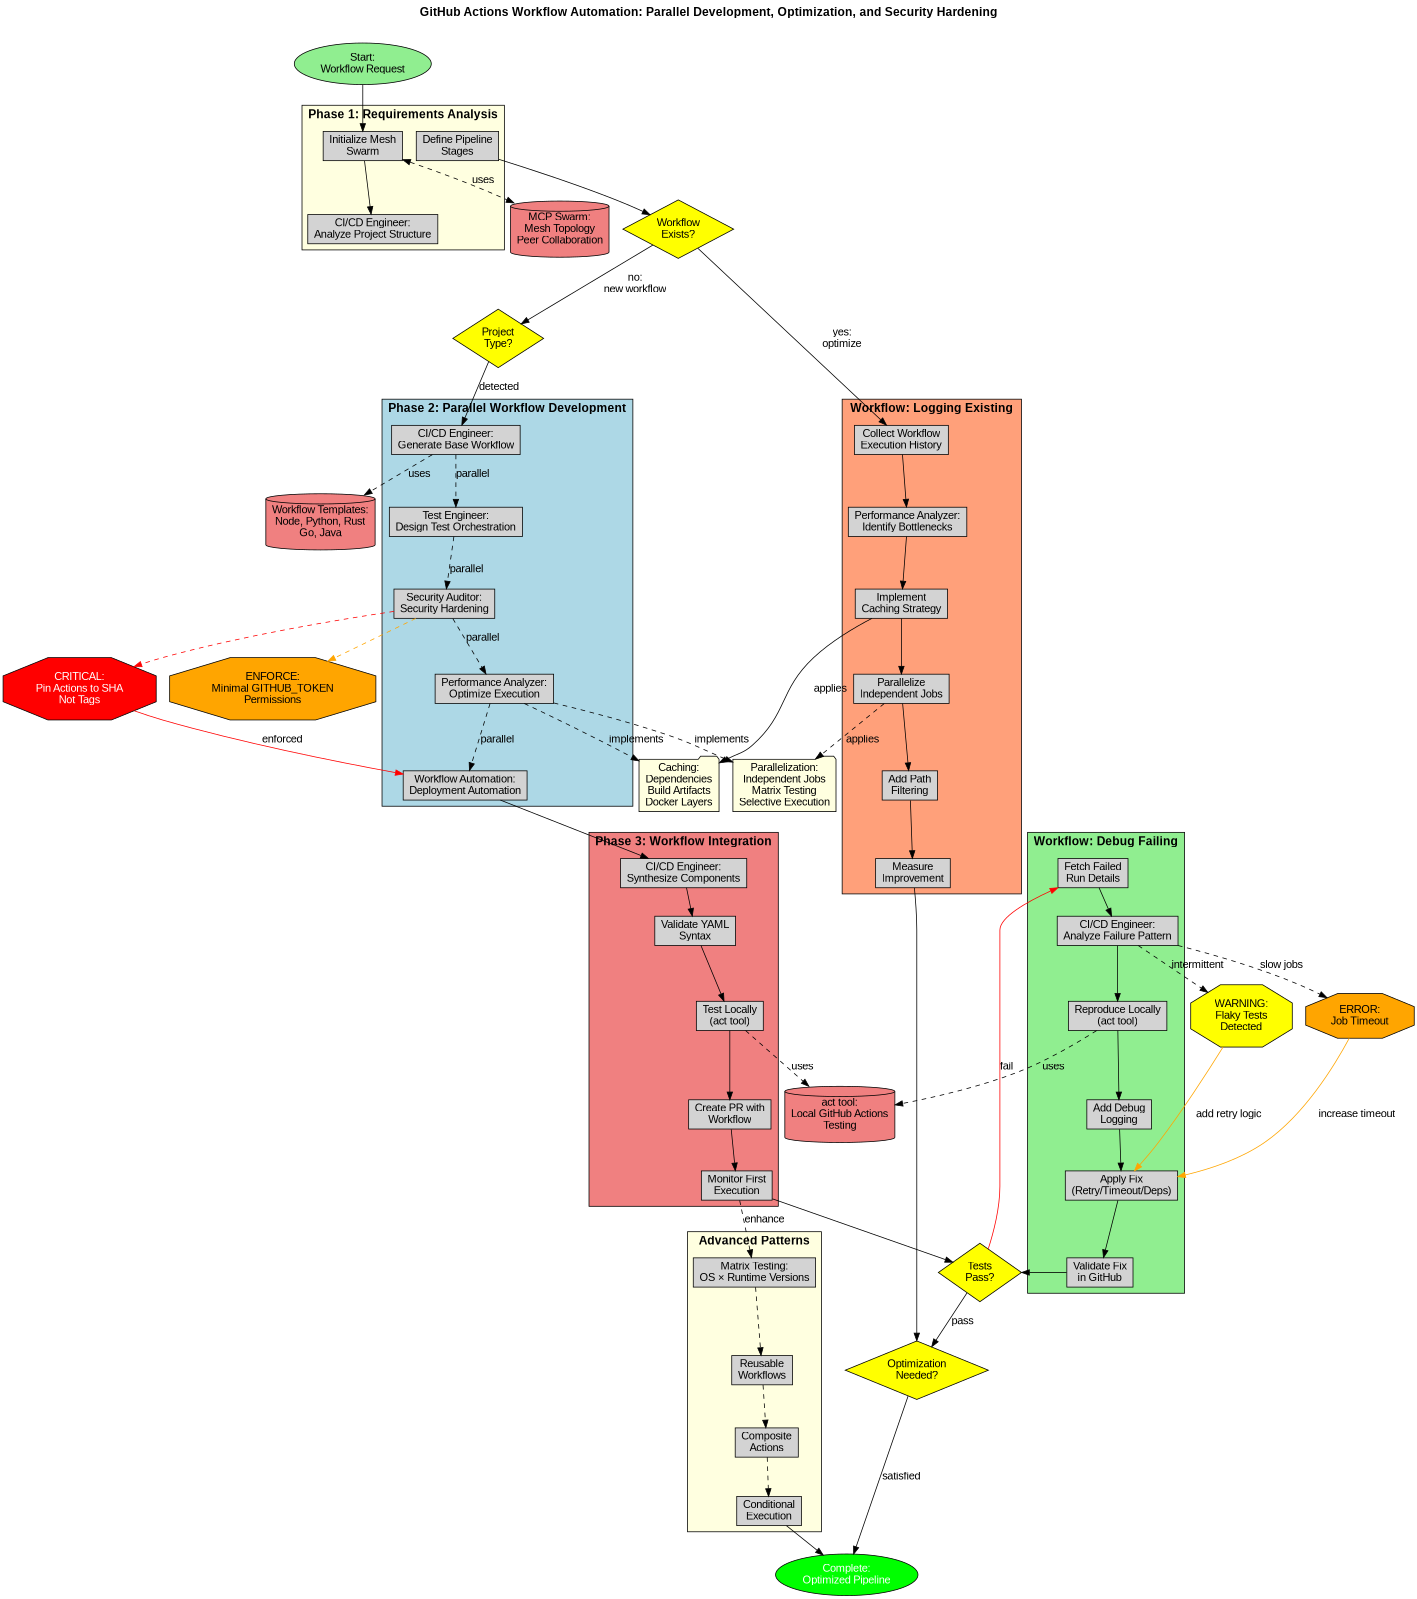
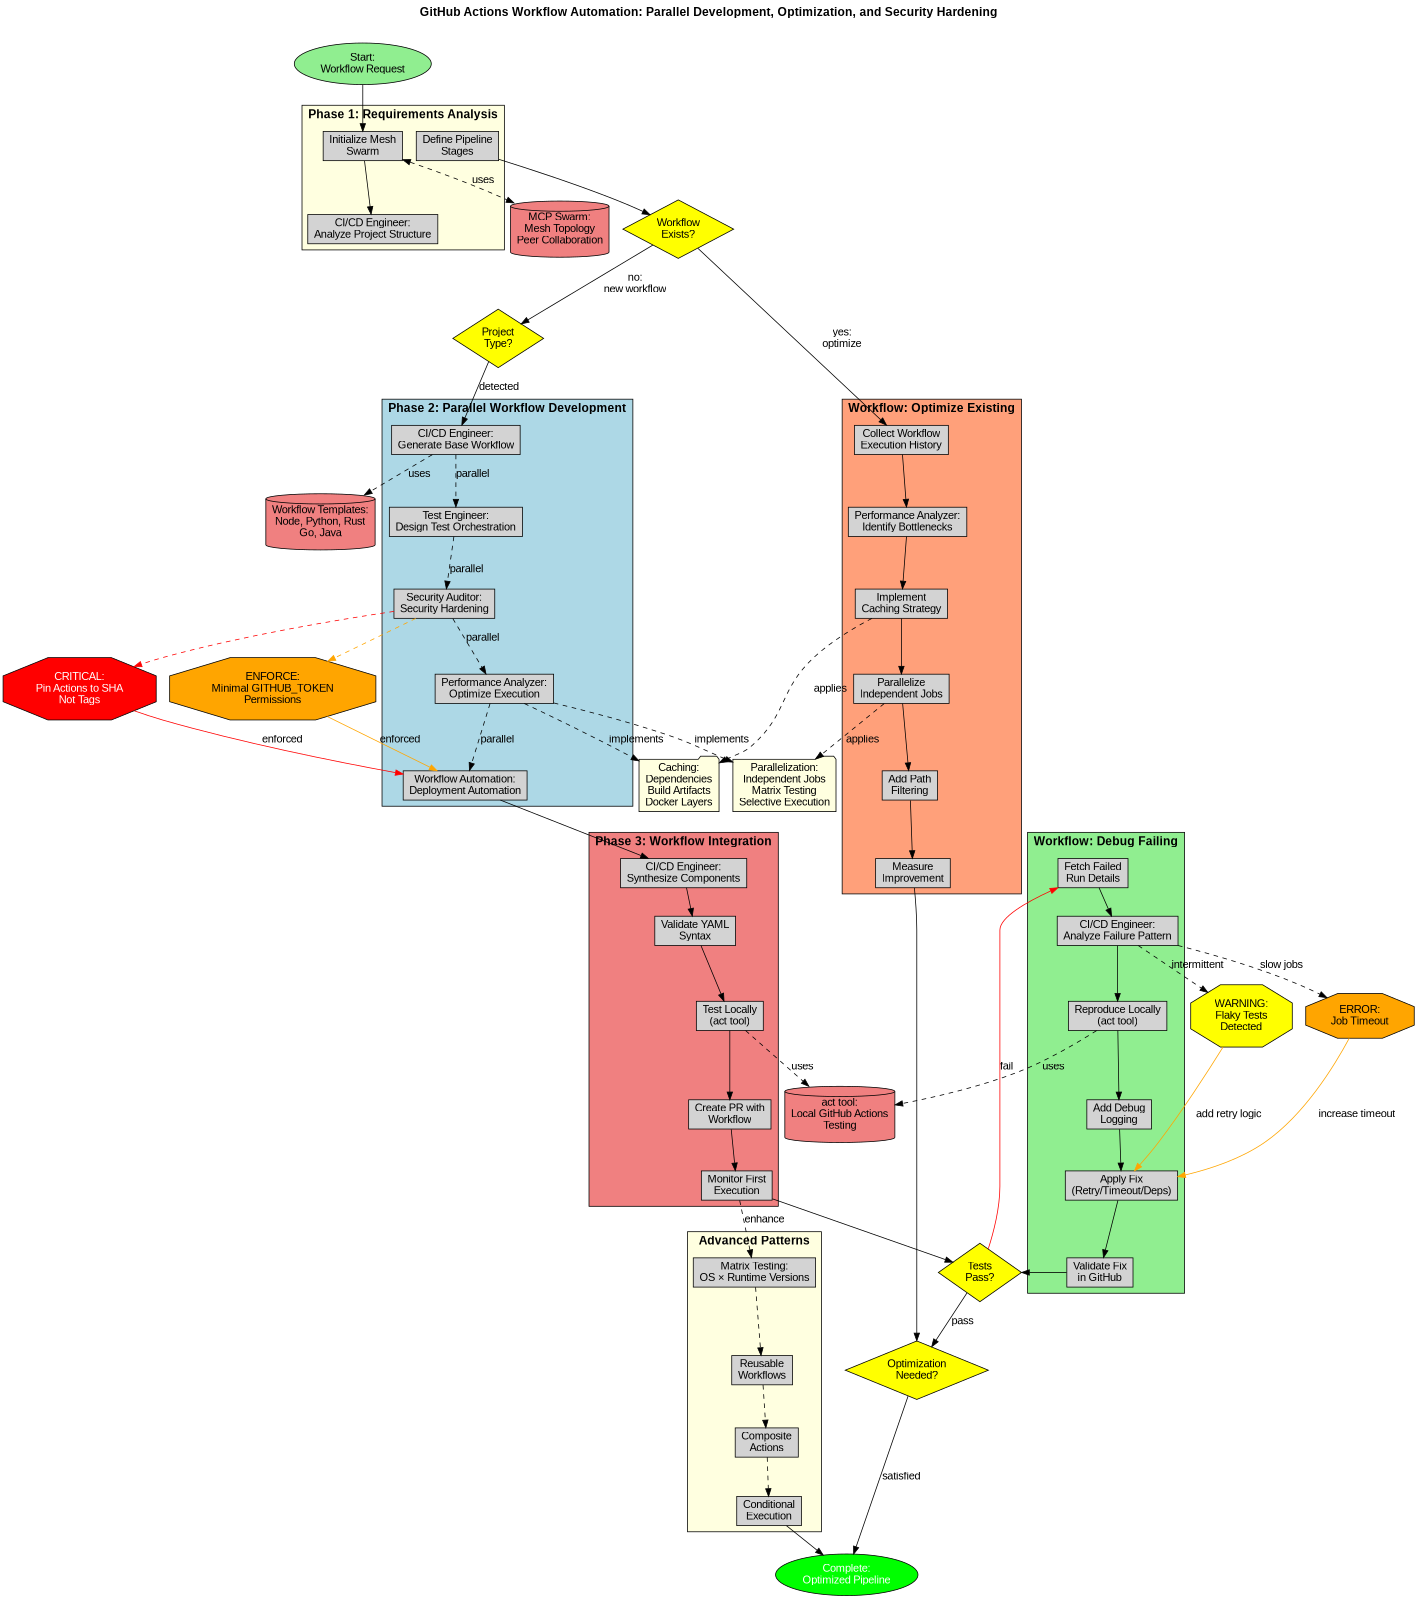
cluster "Workflow: Logging Existing": label "Workflow: Logging Existing" -> "Workflow: Optimize Existing"
edge "Implement Caching Strategy" -> "Caching: Dependencies Build Artifacts Docker Layers": style solid -> dashed
edge "ENFORCE: Minimal GITHUB_TOKEN Permissions" -> "Workflow Automation: Deployment Automation": added, label "enforced"
